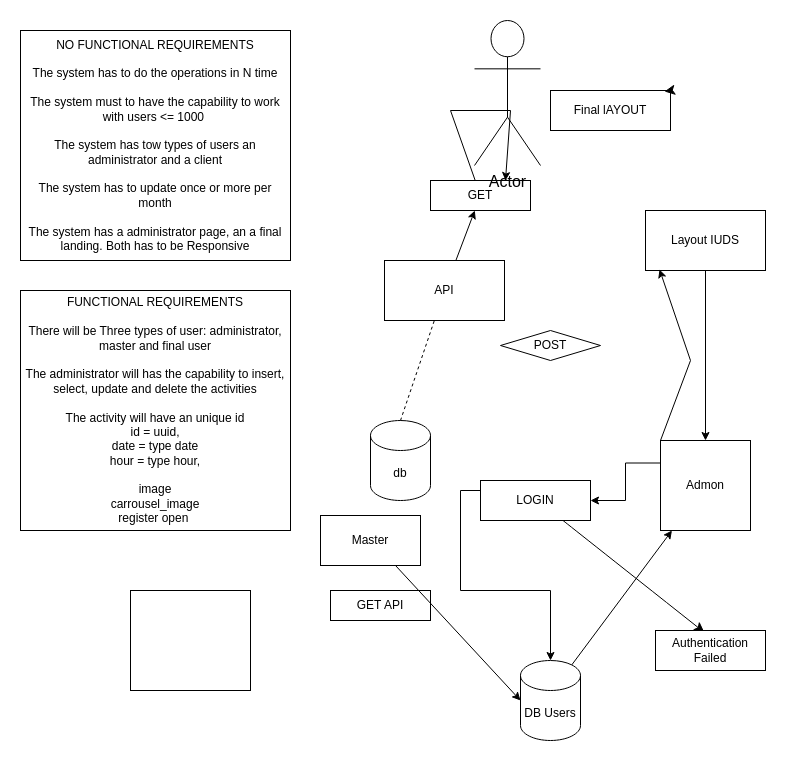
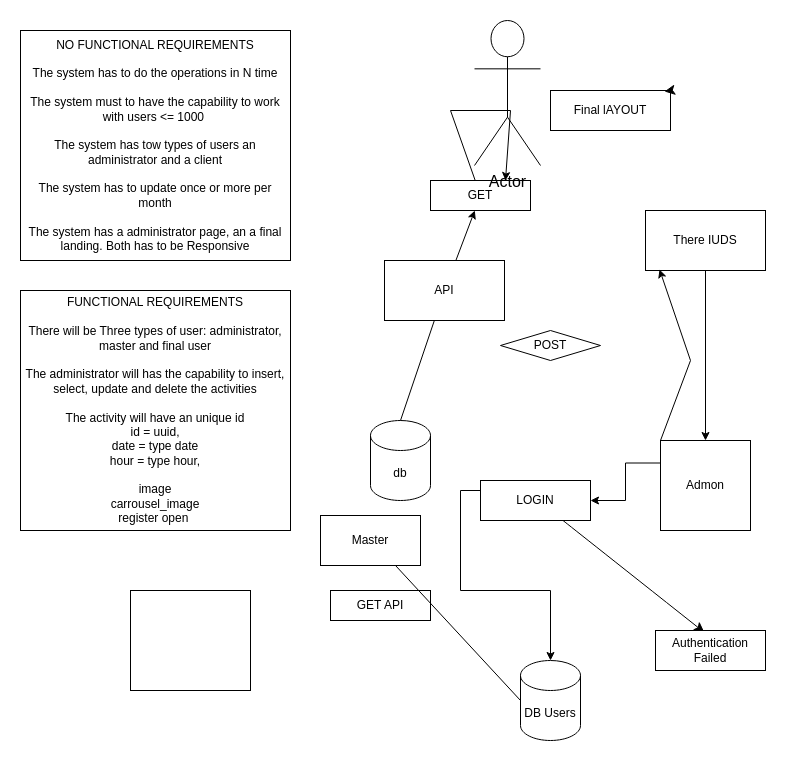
node "Layout IUDS": label "Layout IUDS" -> "There IUDS"
edge "API" -- "db": style dashed -> solid
edge "DB Users" -> "Admon": removed
edge "Master" -> "DB Users": arrowhead classic -> none
